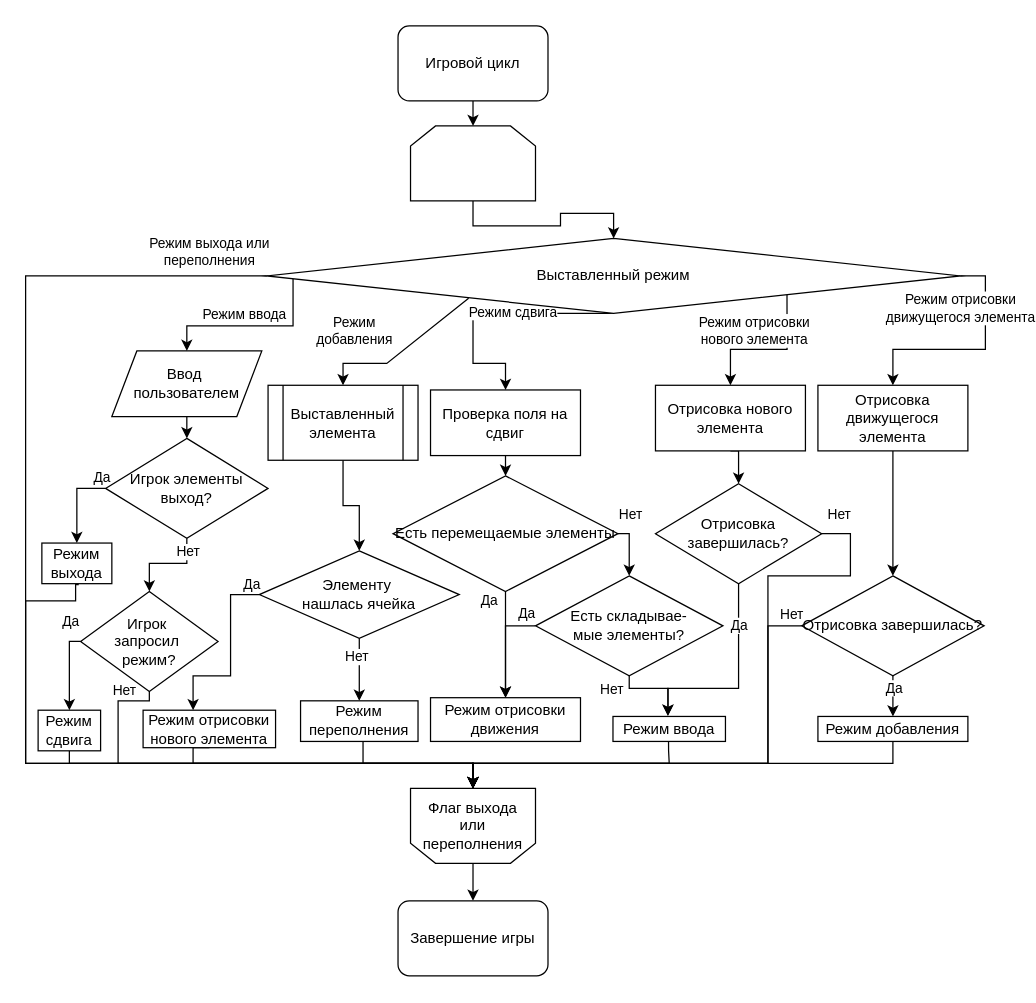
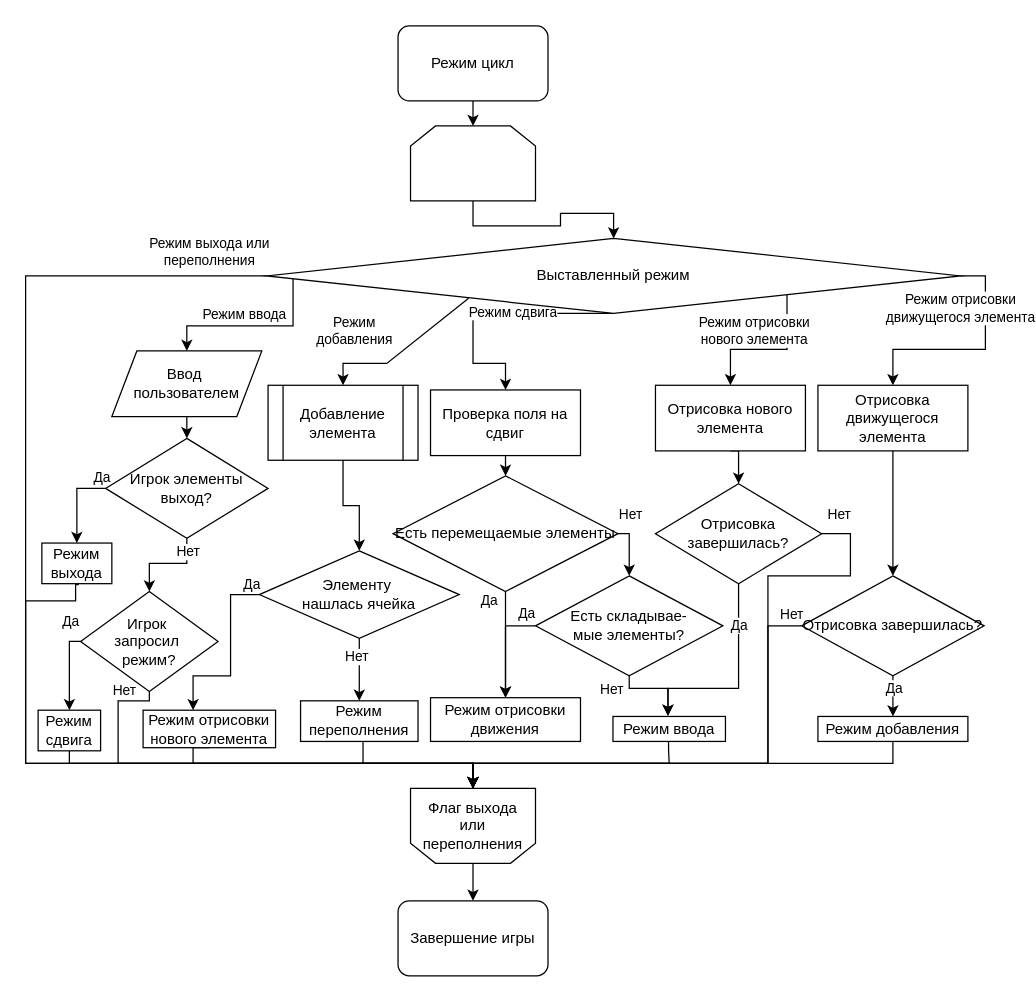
node "Игровой цикл": label "Игровой цикл" -> "Режим цикл"
node "Выставленный элемента": label "Выставленный элемента" -> "Добавление элемента"
